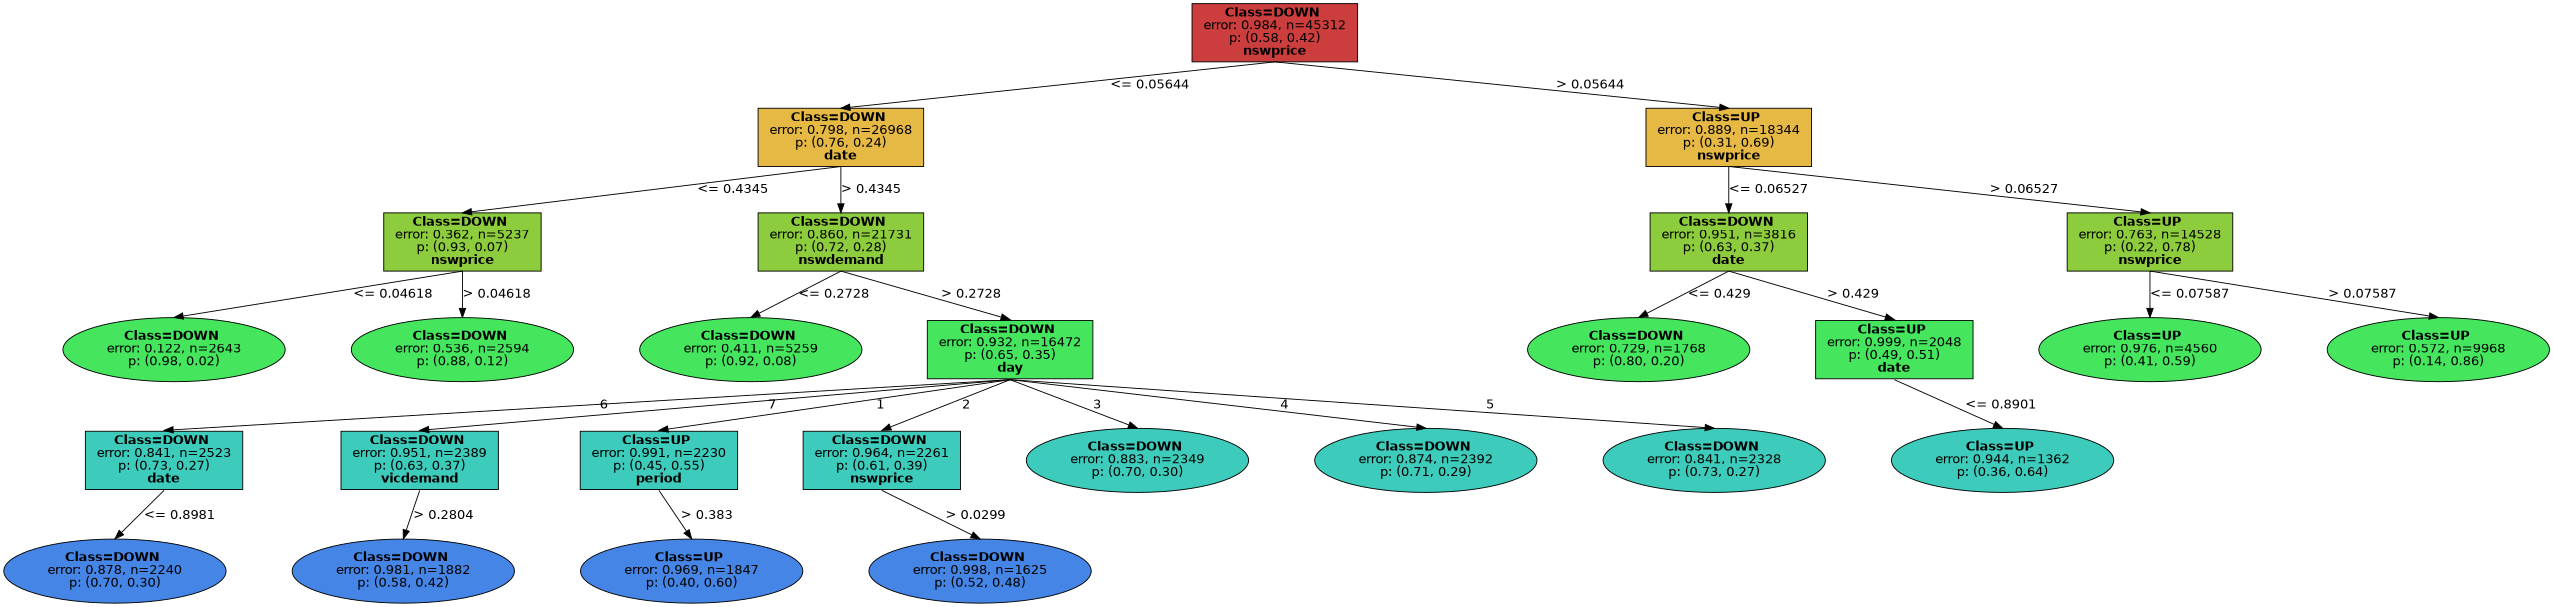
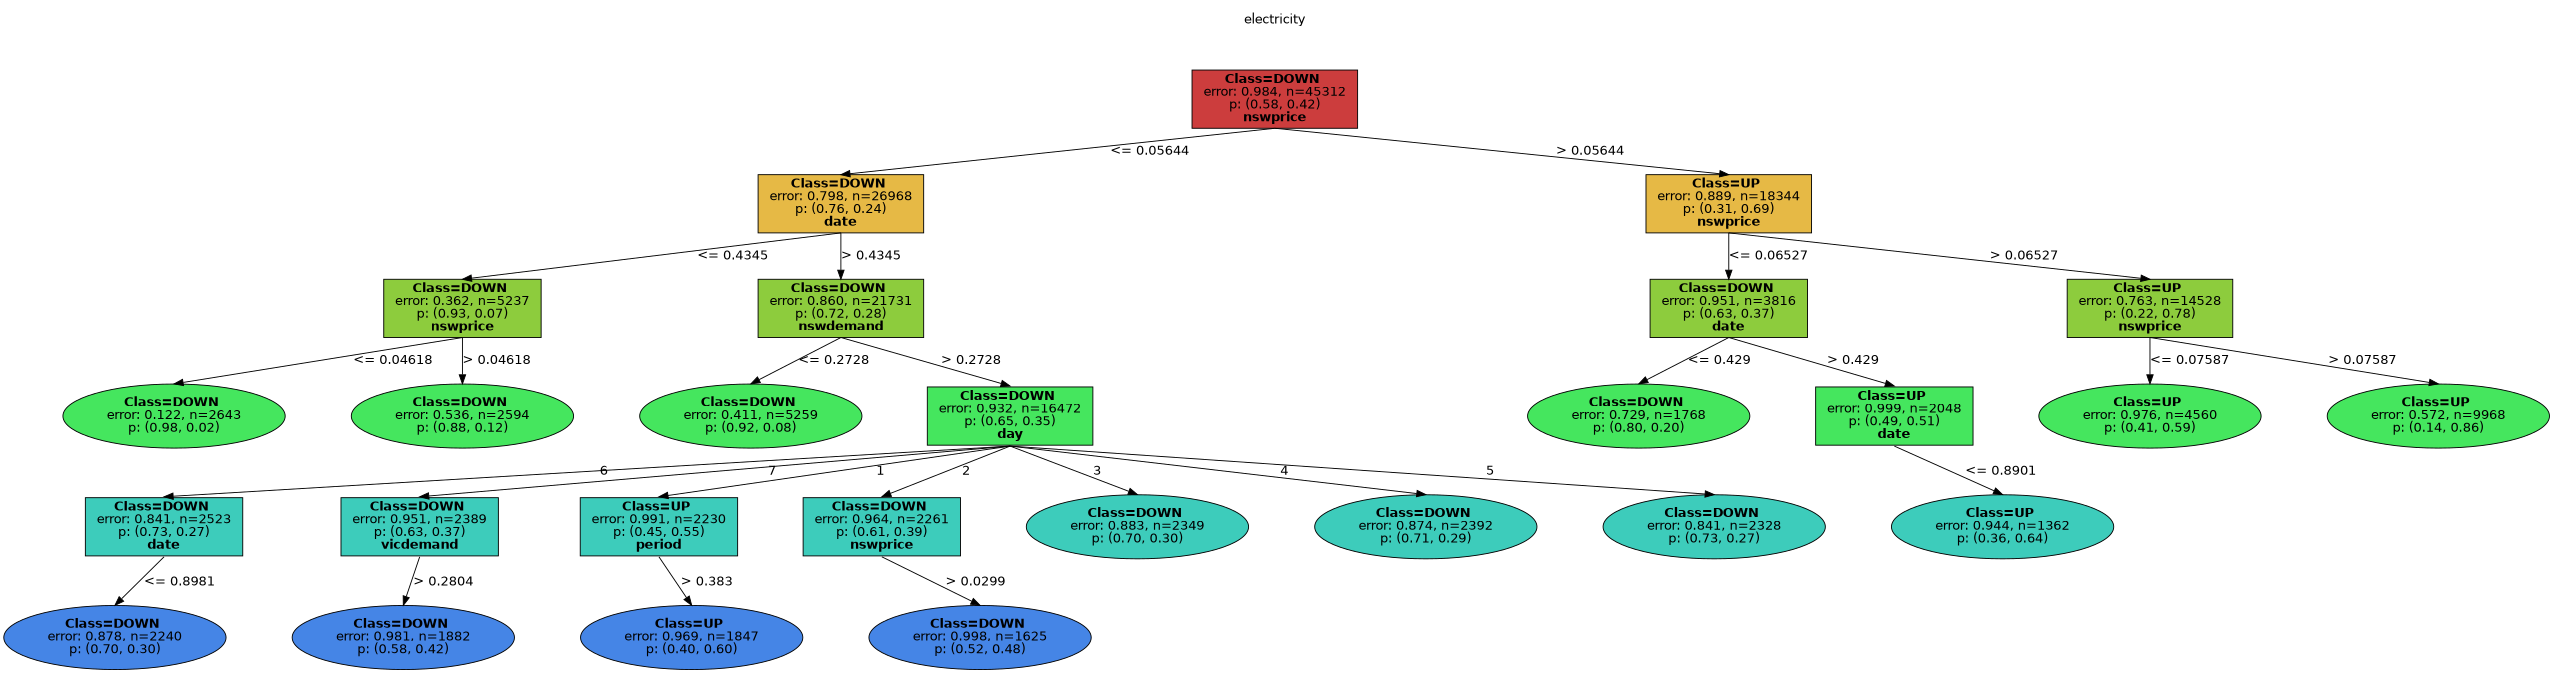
node "electricity": added
